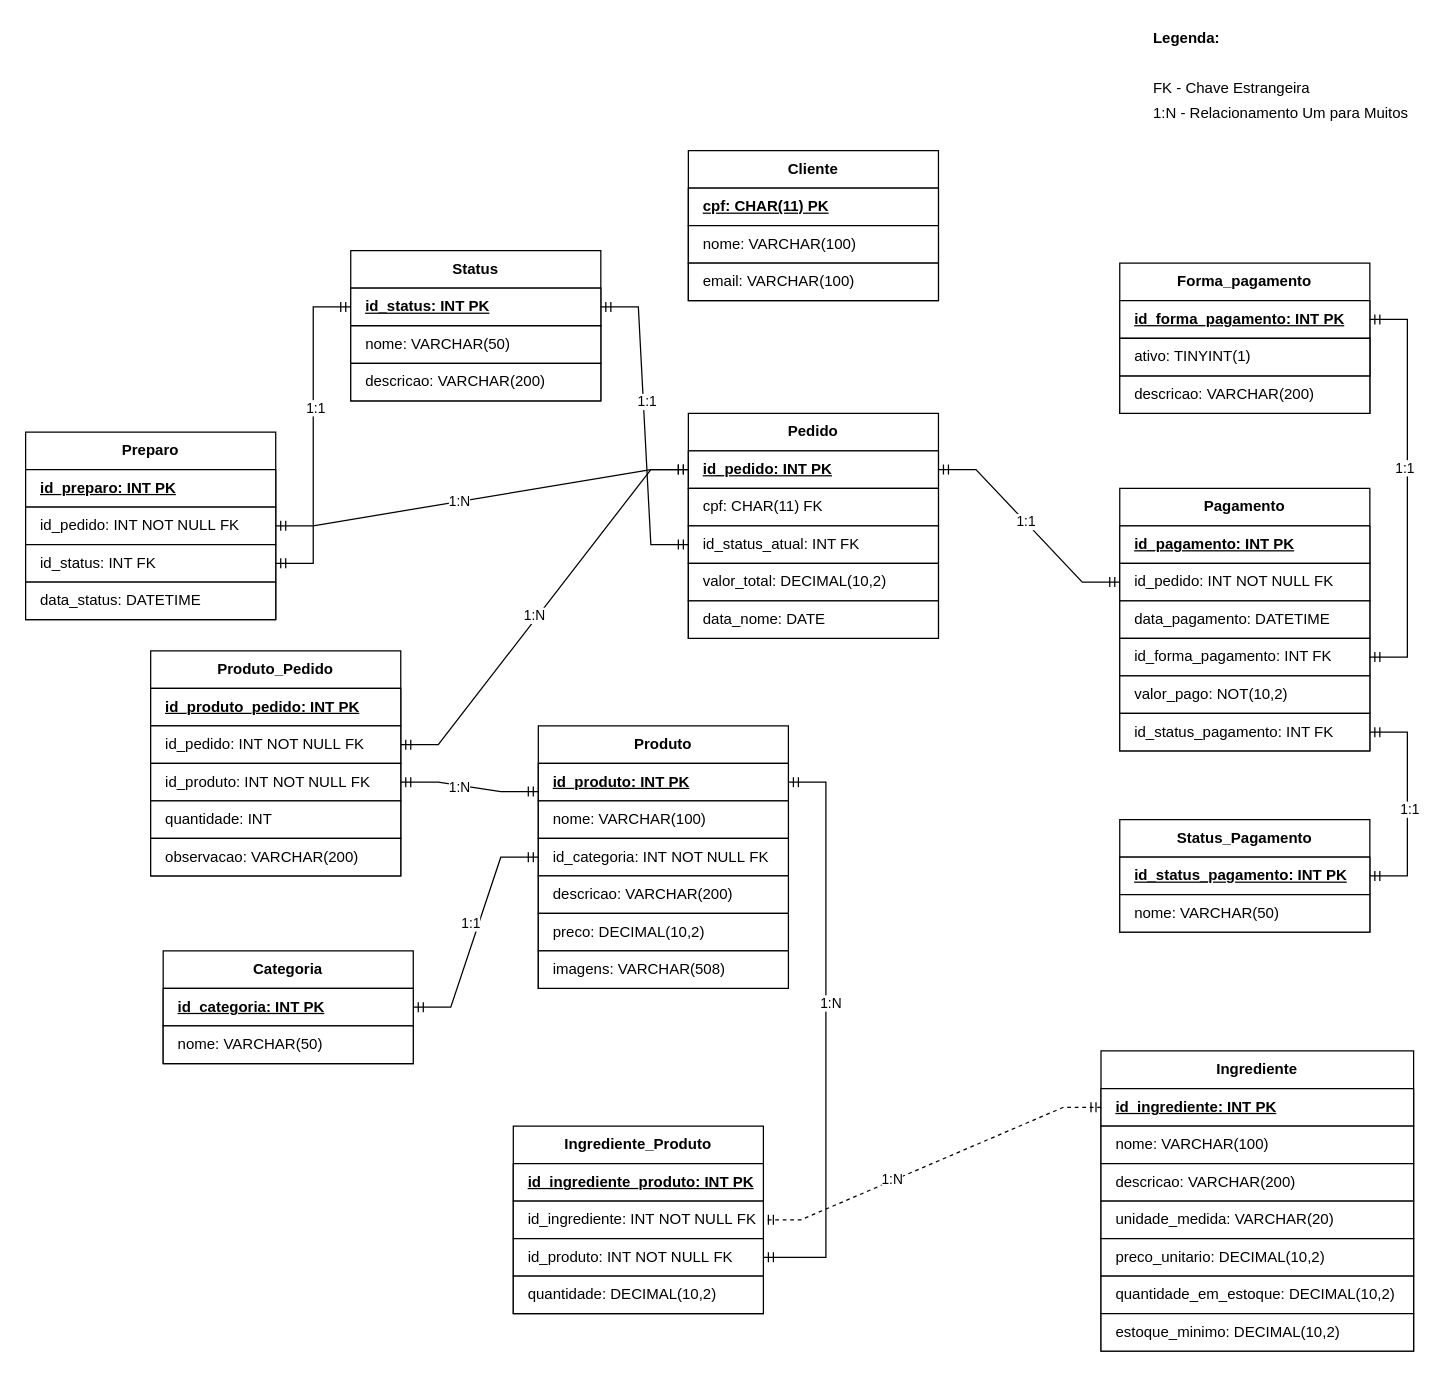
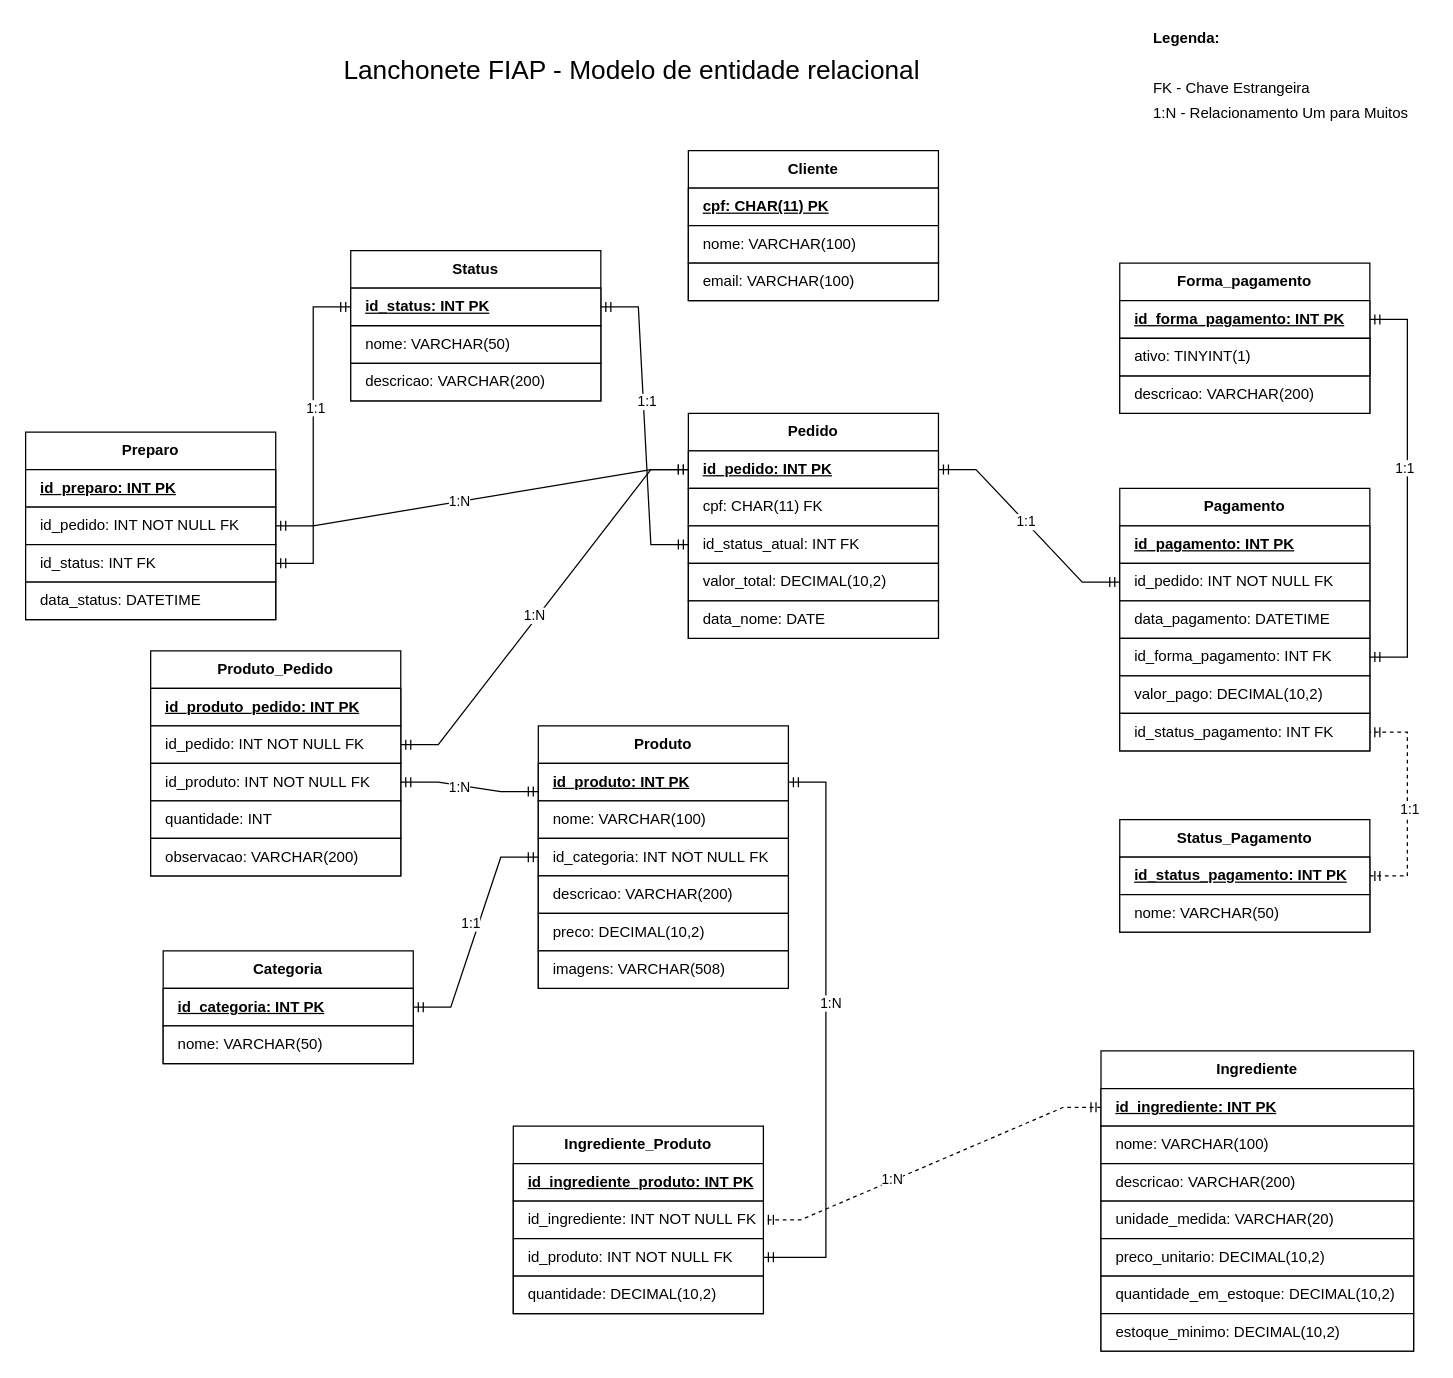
node "Lanchonete FIAP - Modelo de entidade relacional": added
node "valor_pago: NOT(10,2)": label "valor_pago: NOT(10,2)" -> "valor_pago: DECIMAL(10,2)"
edge "id_status_pagamento: INT FK" -- "id_status_pagamento: INT PK": style solid -> dashed
